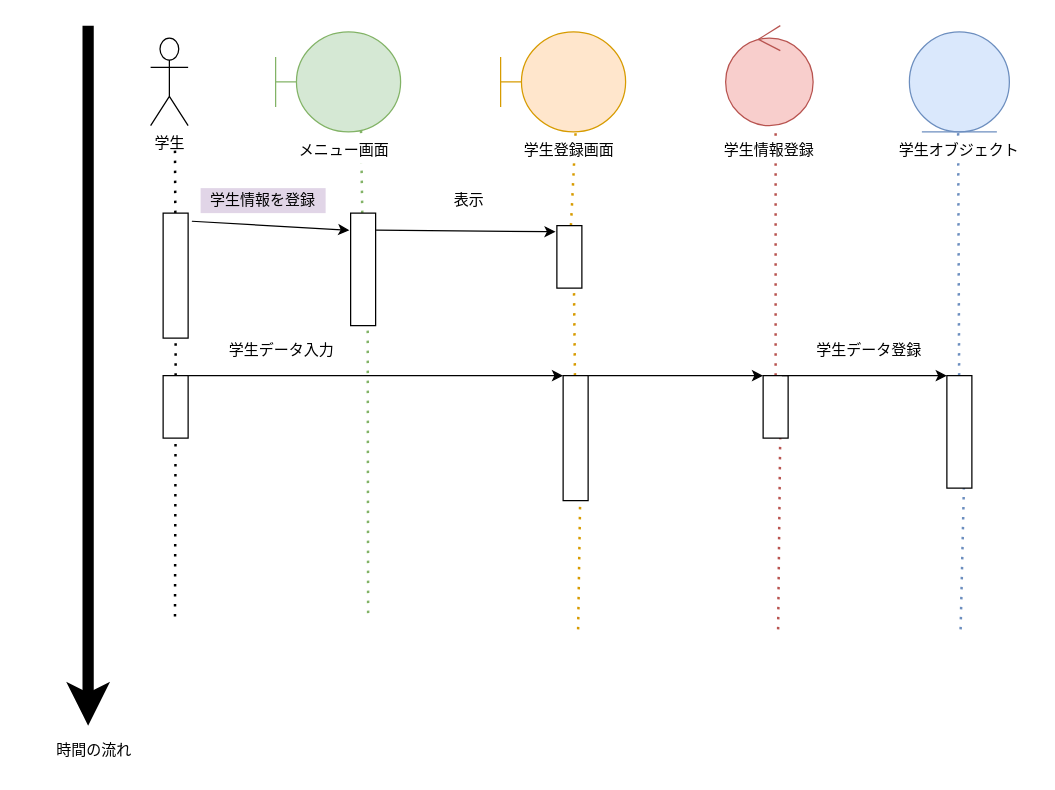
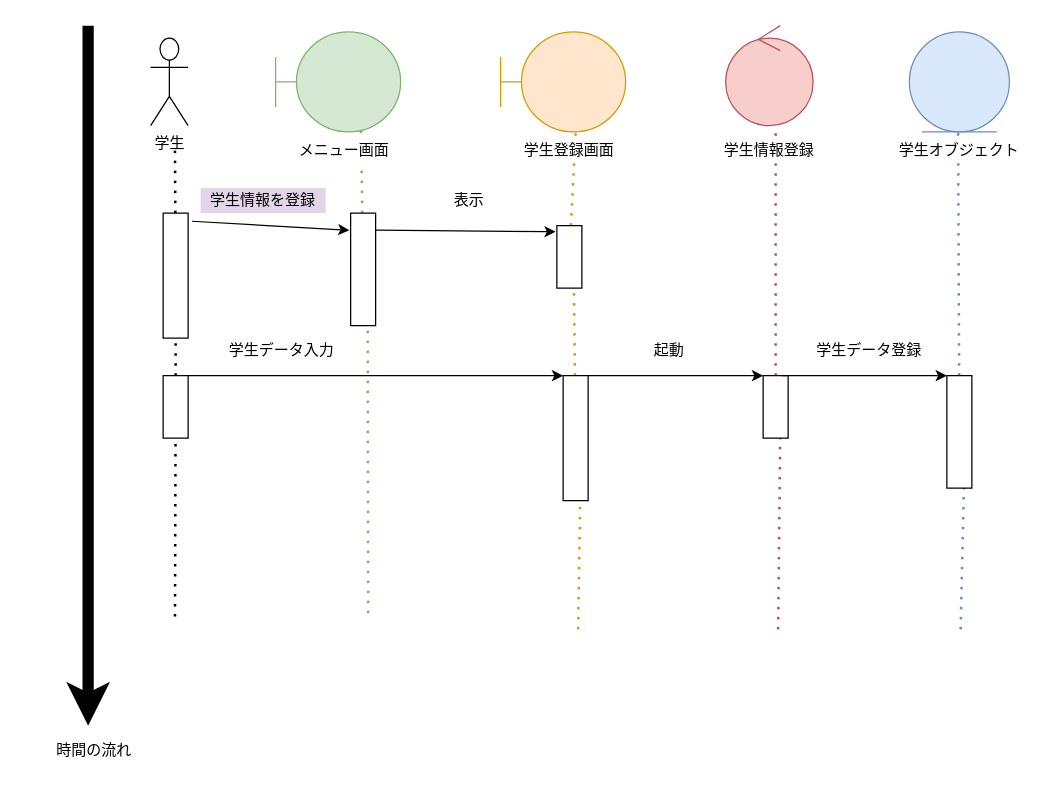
node "起動": added
